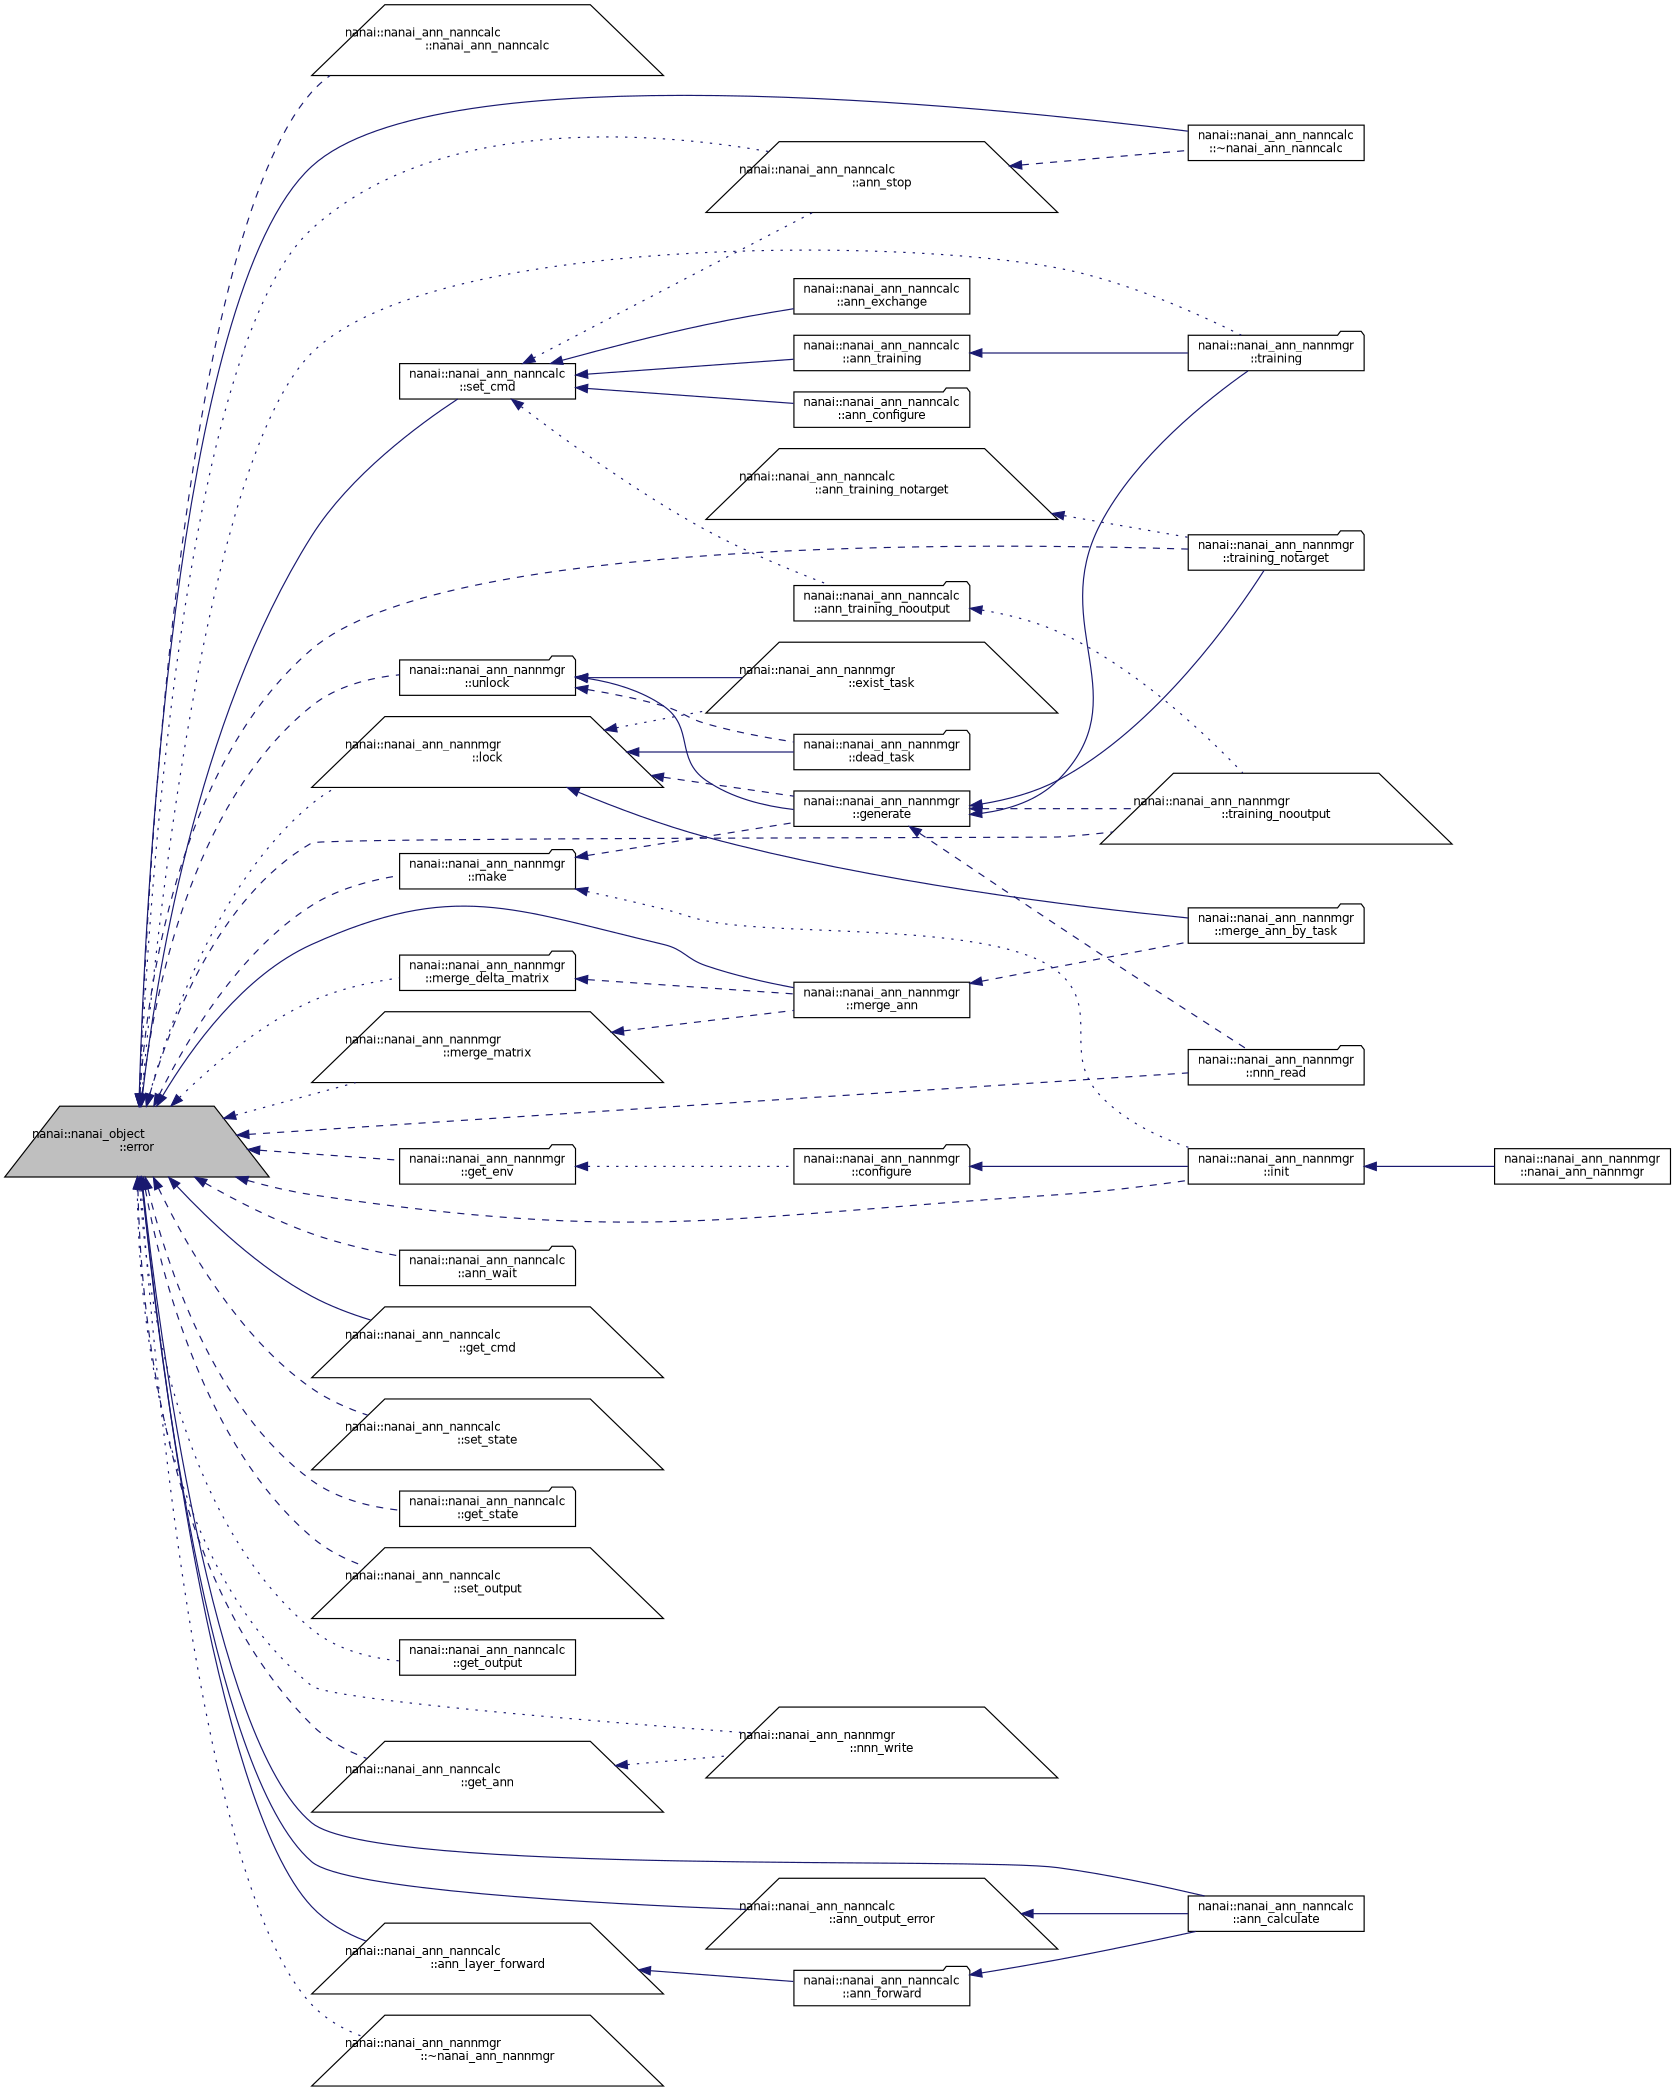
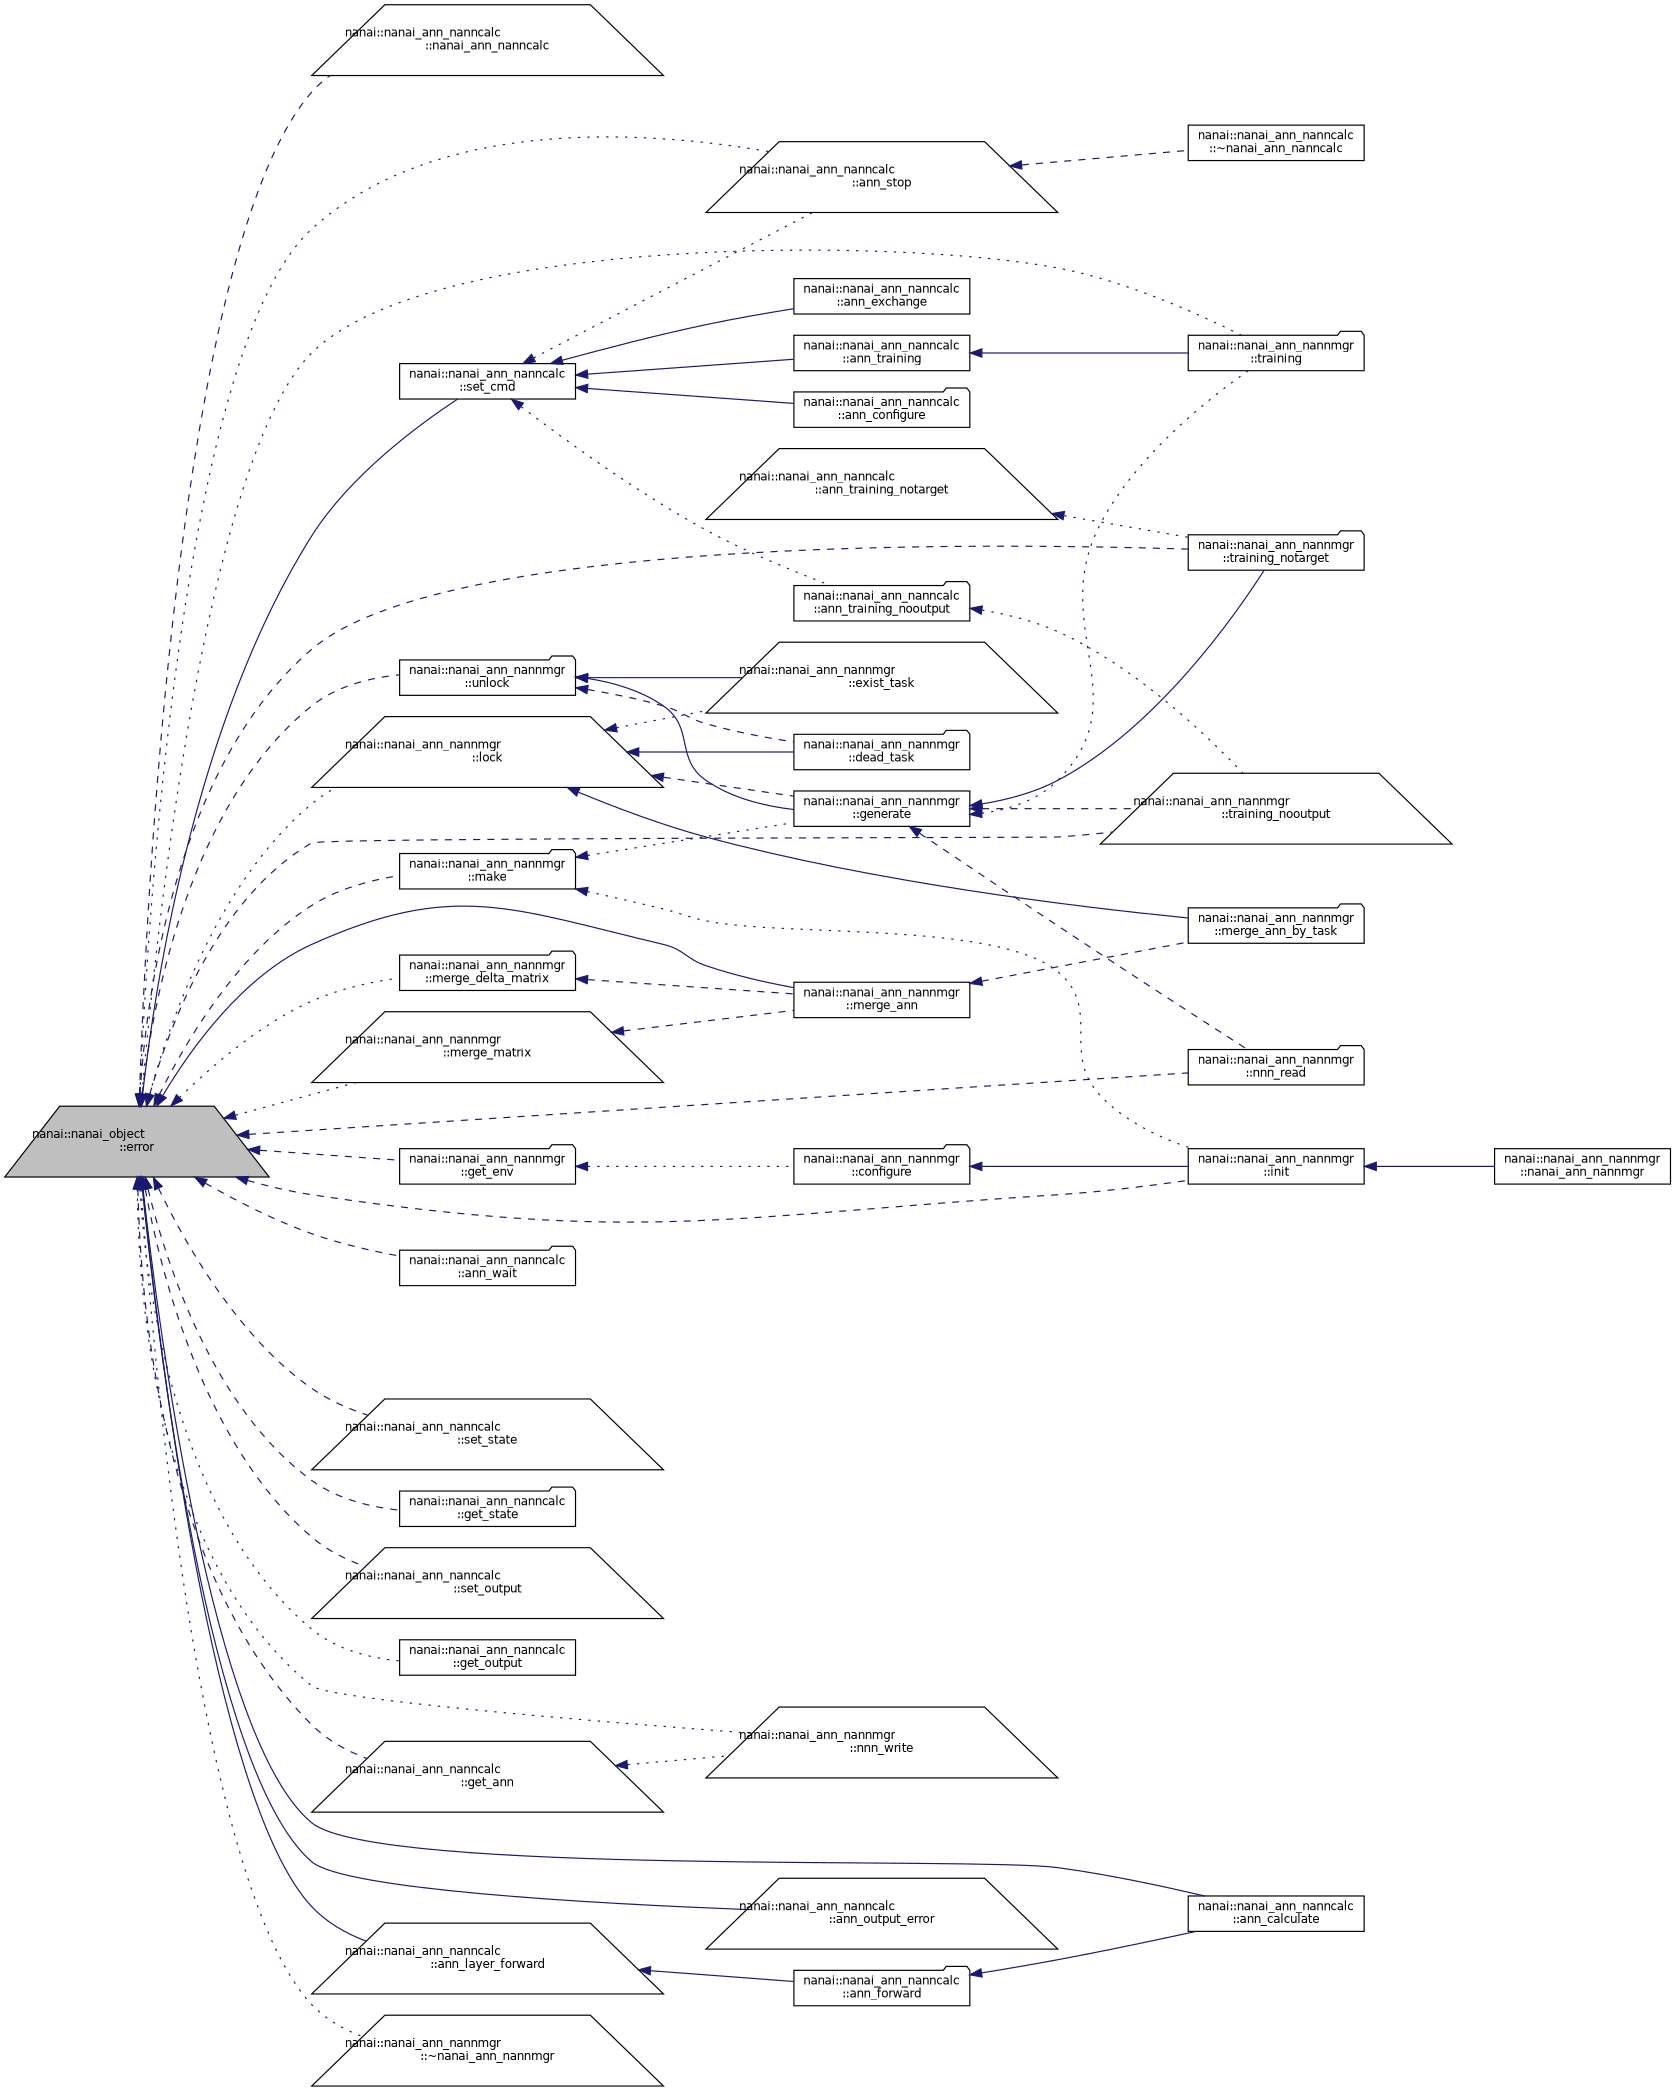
edge "nanai::nanai_ann_nanncalc ::~nanai_ann_nanncalc" -> "nanai::nanai_object ::error": removed
edge "nanai::nanai_ann_nannmgr ::training" -> "nanai::nanai_ann_nannmgr ::generate": style solid -> dotted
edge "nanai::nanai_ann_nannmgr ::generate" -> "nanai::nanai_ann_nannmgr ::make": style dashed -> dotted
node "nanai::nanai_ann_nanncalc ::get_cmd": removed
edge "nanai::nanai_ann_nanncalc ::ann_calculate" -> "nanai::nanai_ann_nanncalc ::ann_output_error": removed
